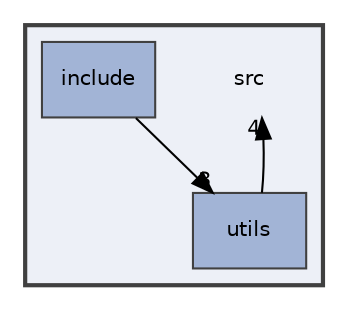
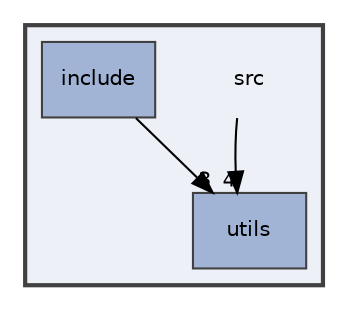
edge "utils" -> "src": reversed
